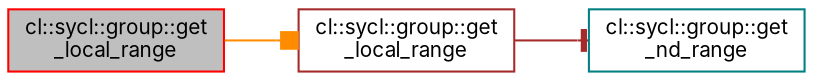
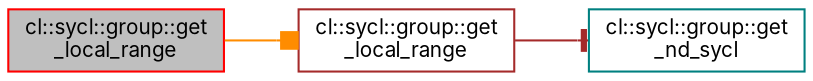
node "cl::sycl::group::get _nd_range": label "cl::sycl::group::get _nd_range" -> "cl::sycl::group::get _nd_sycl"
